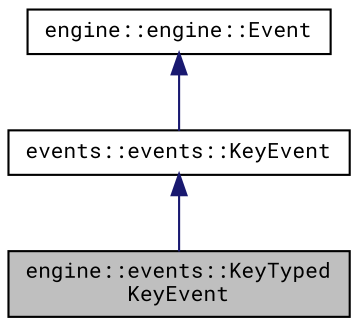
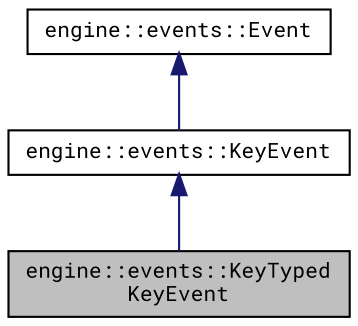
node "engine::engine::Event": label "engine::engine::Event" -> "engine::events::Event"
node "events::events::KeyEvent": label "events::events::KeyEvent" -> "engine::events::KeyEvent"
